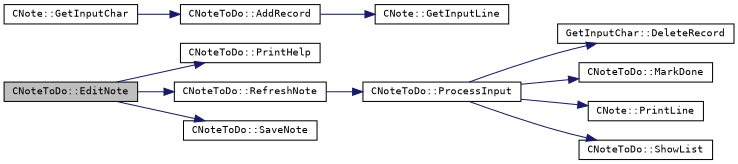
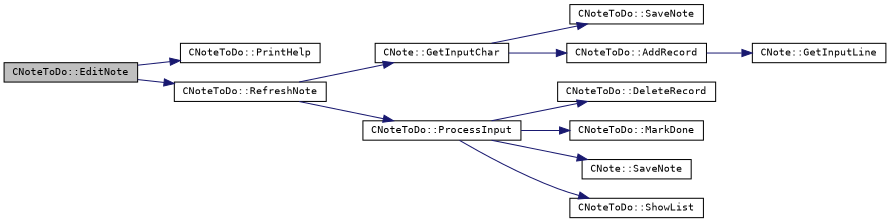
node "GetInputChar::DeleteRecord": label "GetInputChar::DeleteRecord" -> "CNoteToDo::DeleteRecord"
edge "CNoteToDo::RefreshNote" -> "CNote::GetInputChar": added
edge "CNoteToDo::EditNote" -> "CNoteToDo::SaveNote": now "CNote::GetInputChar" -> "CNoteToDo::SaveNote"
node "CNote::PrintLine": label "CNote::PrintLine" -> "CNote::SaveNote"
